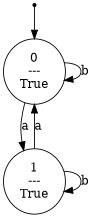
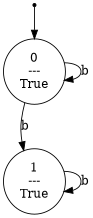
edge "0 --- True" -> "1 --- True": label "a" -> "b"
edge "1 --- True" -> "0 --- True": removed, label "a"
